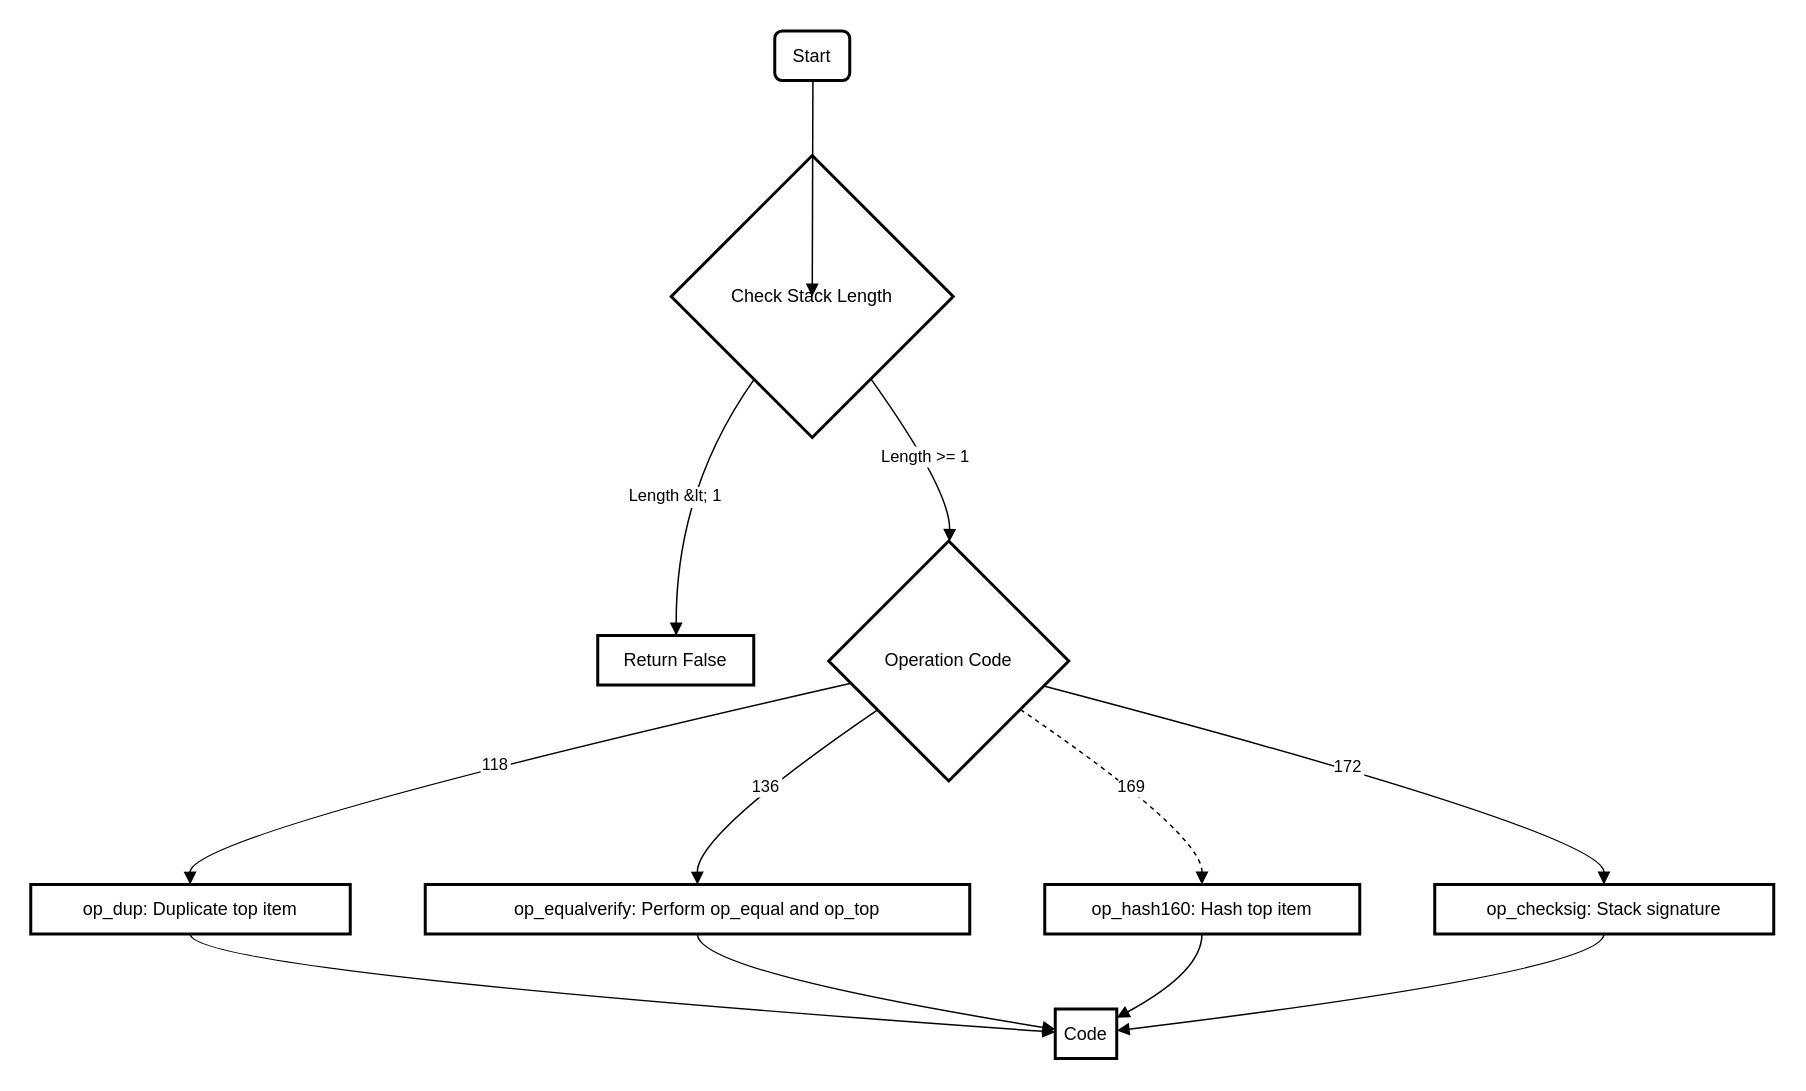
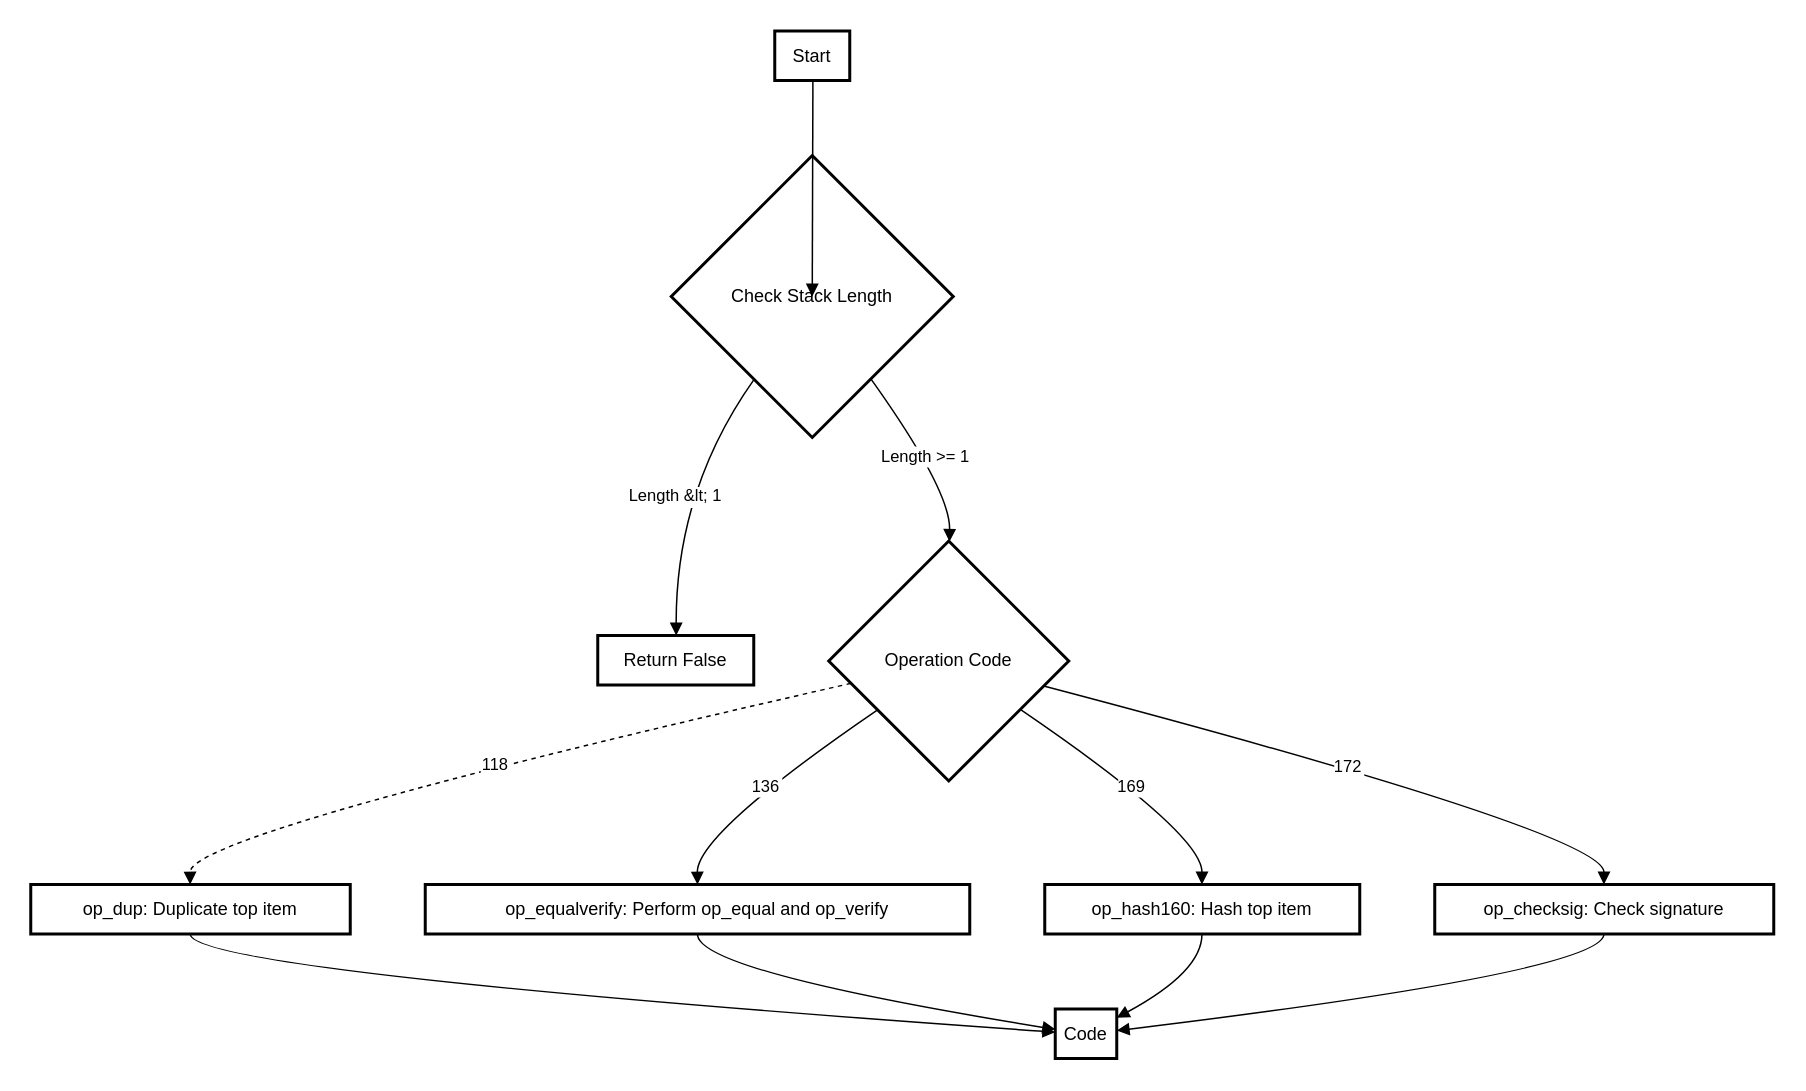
node "Start": shape rounded rectangle -> rectangle
edge "Operation Code" -> "op_dup: Duplicate top item": style solid -> dashed
edge "Operation Code" -> "op_hash160: Hash top item": style dashed -> solid
node "op_equalverify: Perform op_equal and op_top": label "op_equalverify: Perform op_equal and op_top" -> "op_equalverify: Perform op_equal and op_verify"
node "op_checksig: Stack signature": label "op_checksig: Stack signature" -> "op_checksig: Check signature"
